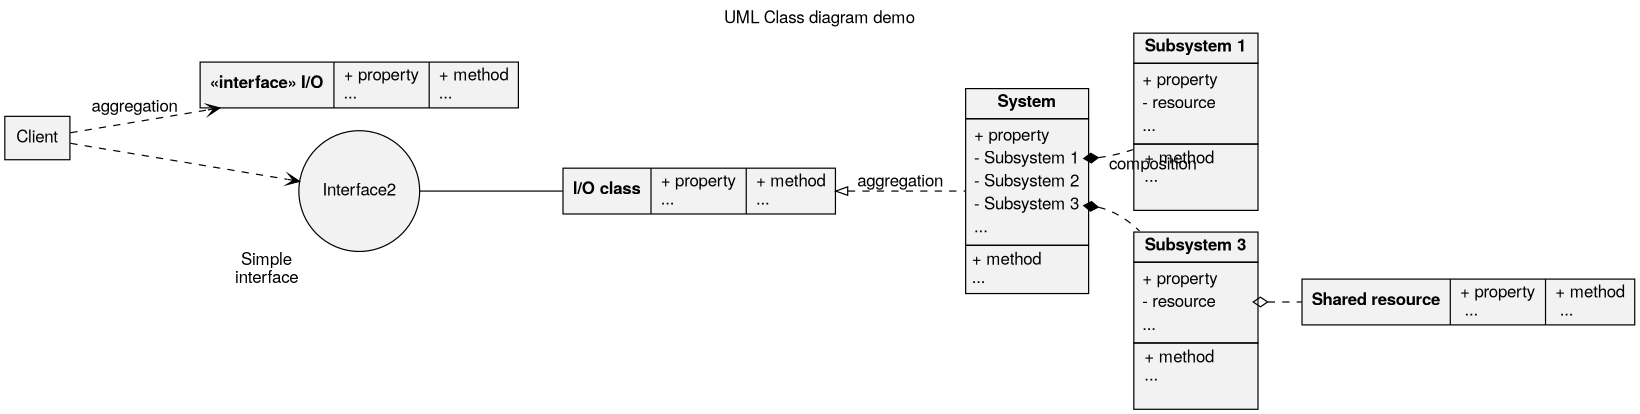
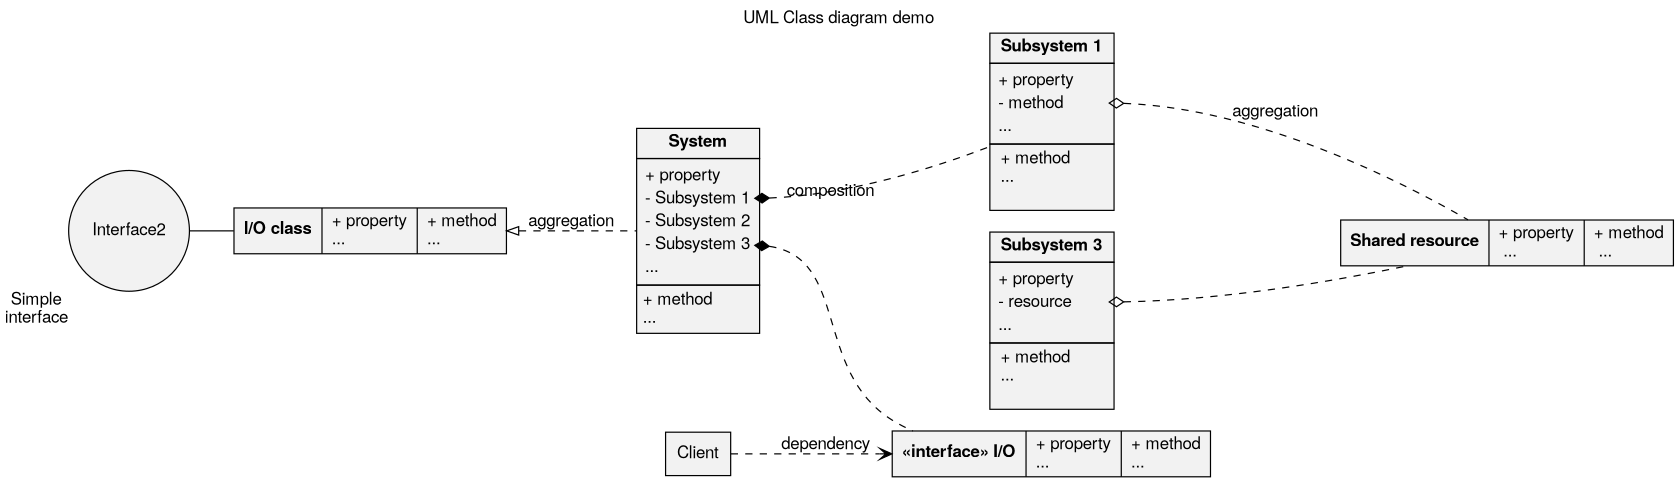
node "Subsystem 1": text "- resource" -> "- method"
edge "Client" -> "«interface» I/O": label "aggregation" -> "dependency"
edge "Shared resource" -> "Subsystem 1": added, label "aggregation"
edge "Client" -> "Interface2 Simple interface": removed
edge "Subsystem 3" -> "System": now "«interface» I/O" -> "System"
